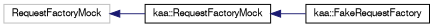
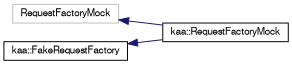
edge "kaa::FakeRequestFactory" -> "kaa::RequestFactoryMock": reversed
